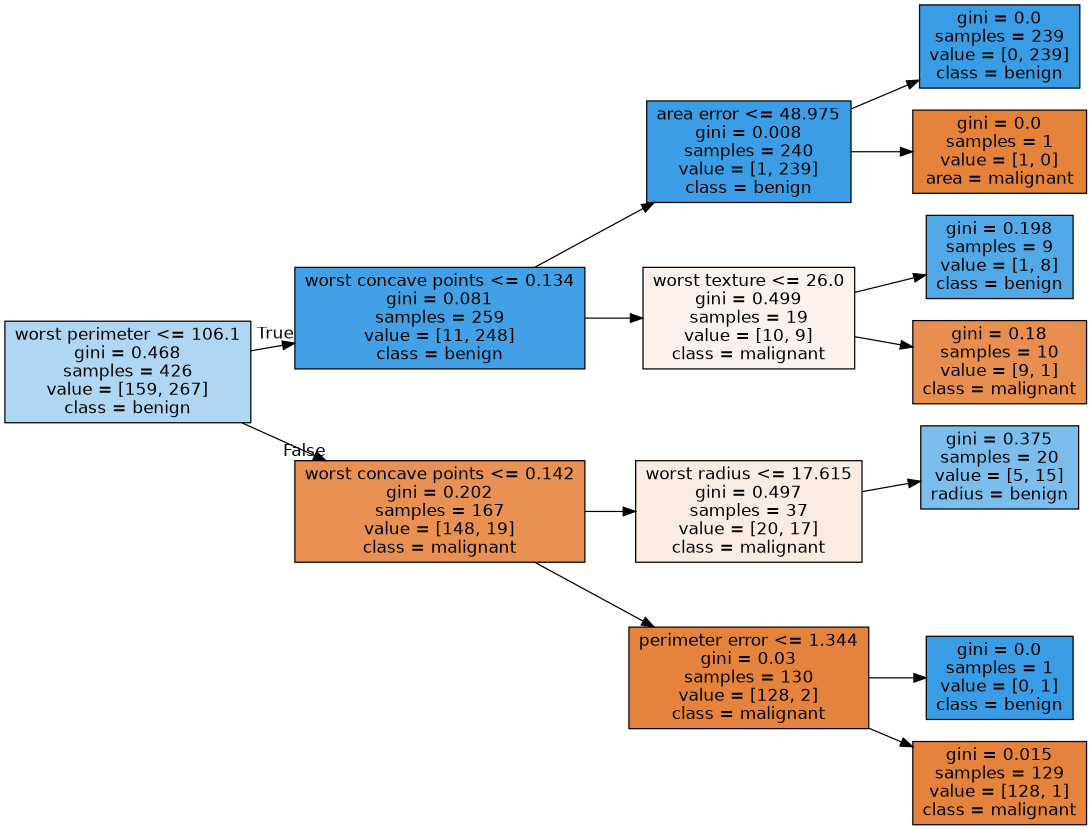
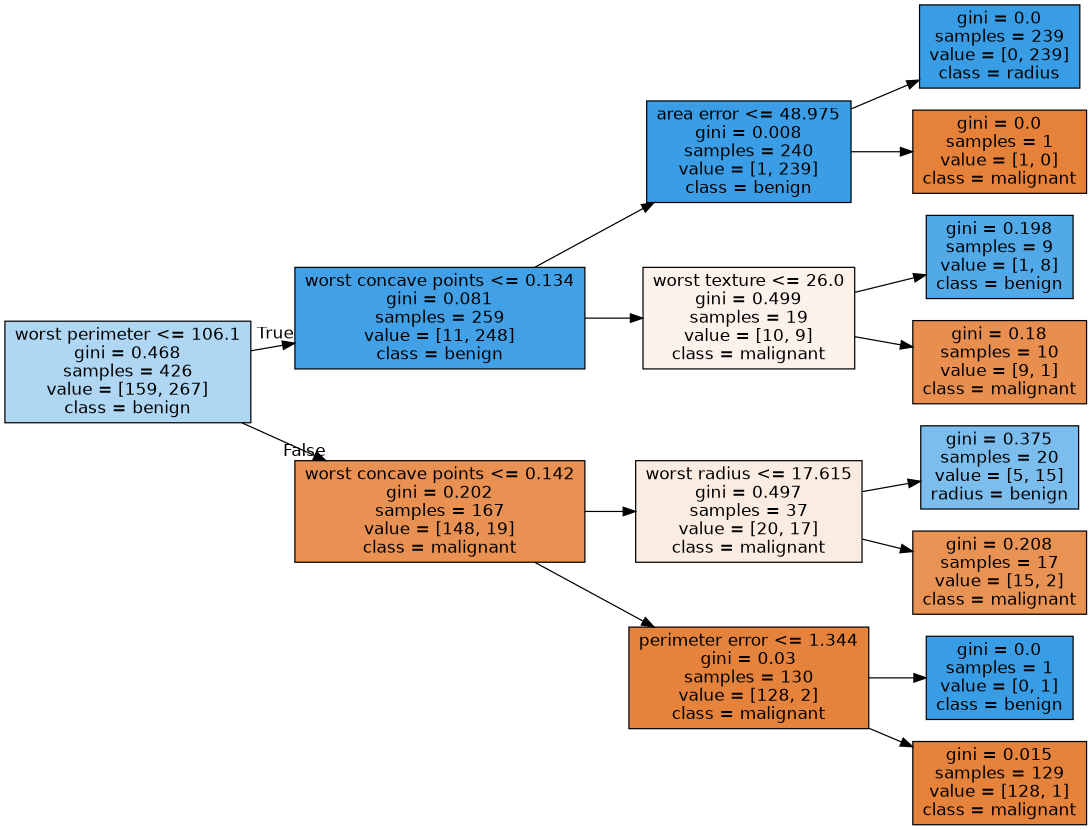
node "gini = 0.0 samples = 239 value = [0, 239] class = benign": label "gini = 0.0 samples = 239 value = [0, 239] class = benign" -> "gini = 0.0 samples = 239 value = [0, 239] class = radius"
node "gini = 0.0 samples = 1 value = [1, 0] area = malignant": label "gini = 0.0 samples = 1 value = [1, 0] area = malignant" -> "gini = 0.0 samples = 1 value = [1, 0] class = malignant"
node "gini = 0.208 samples = 17 value = [15, 2] class = malignant": added
